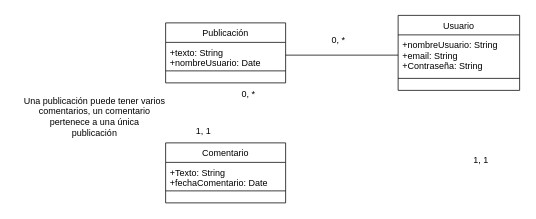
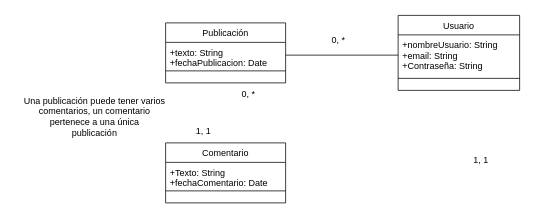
node "+texto: String +nombreUsuario: Date": label "+texto: String +nombreUsuario: Date" -> "+texto: String +fechaPublicacion: Date"
